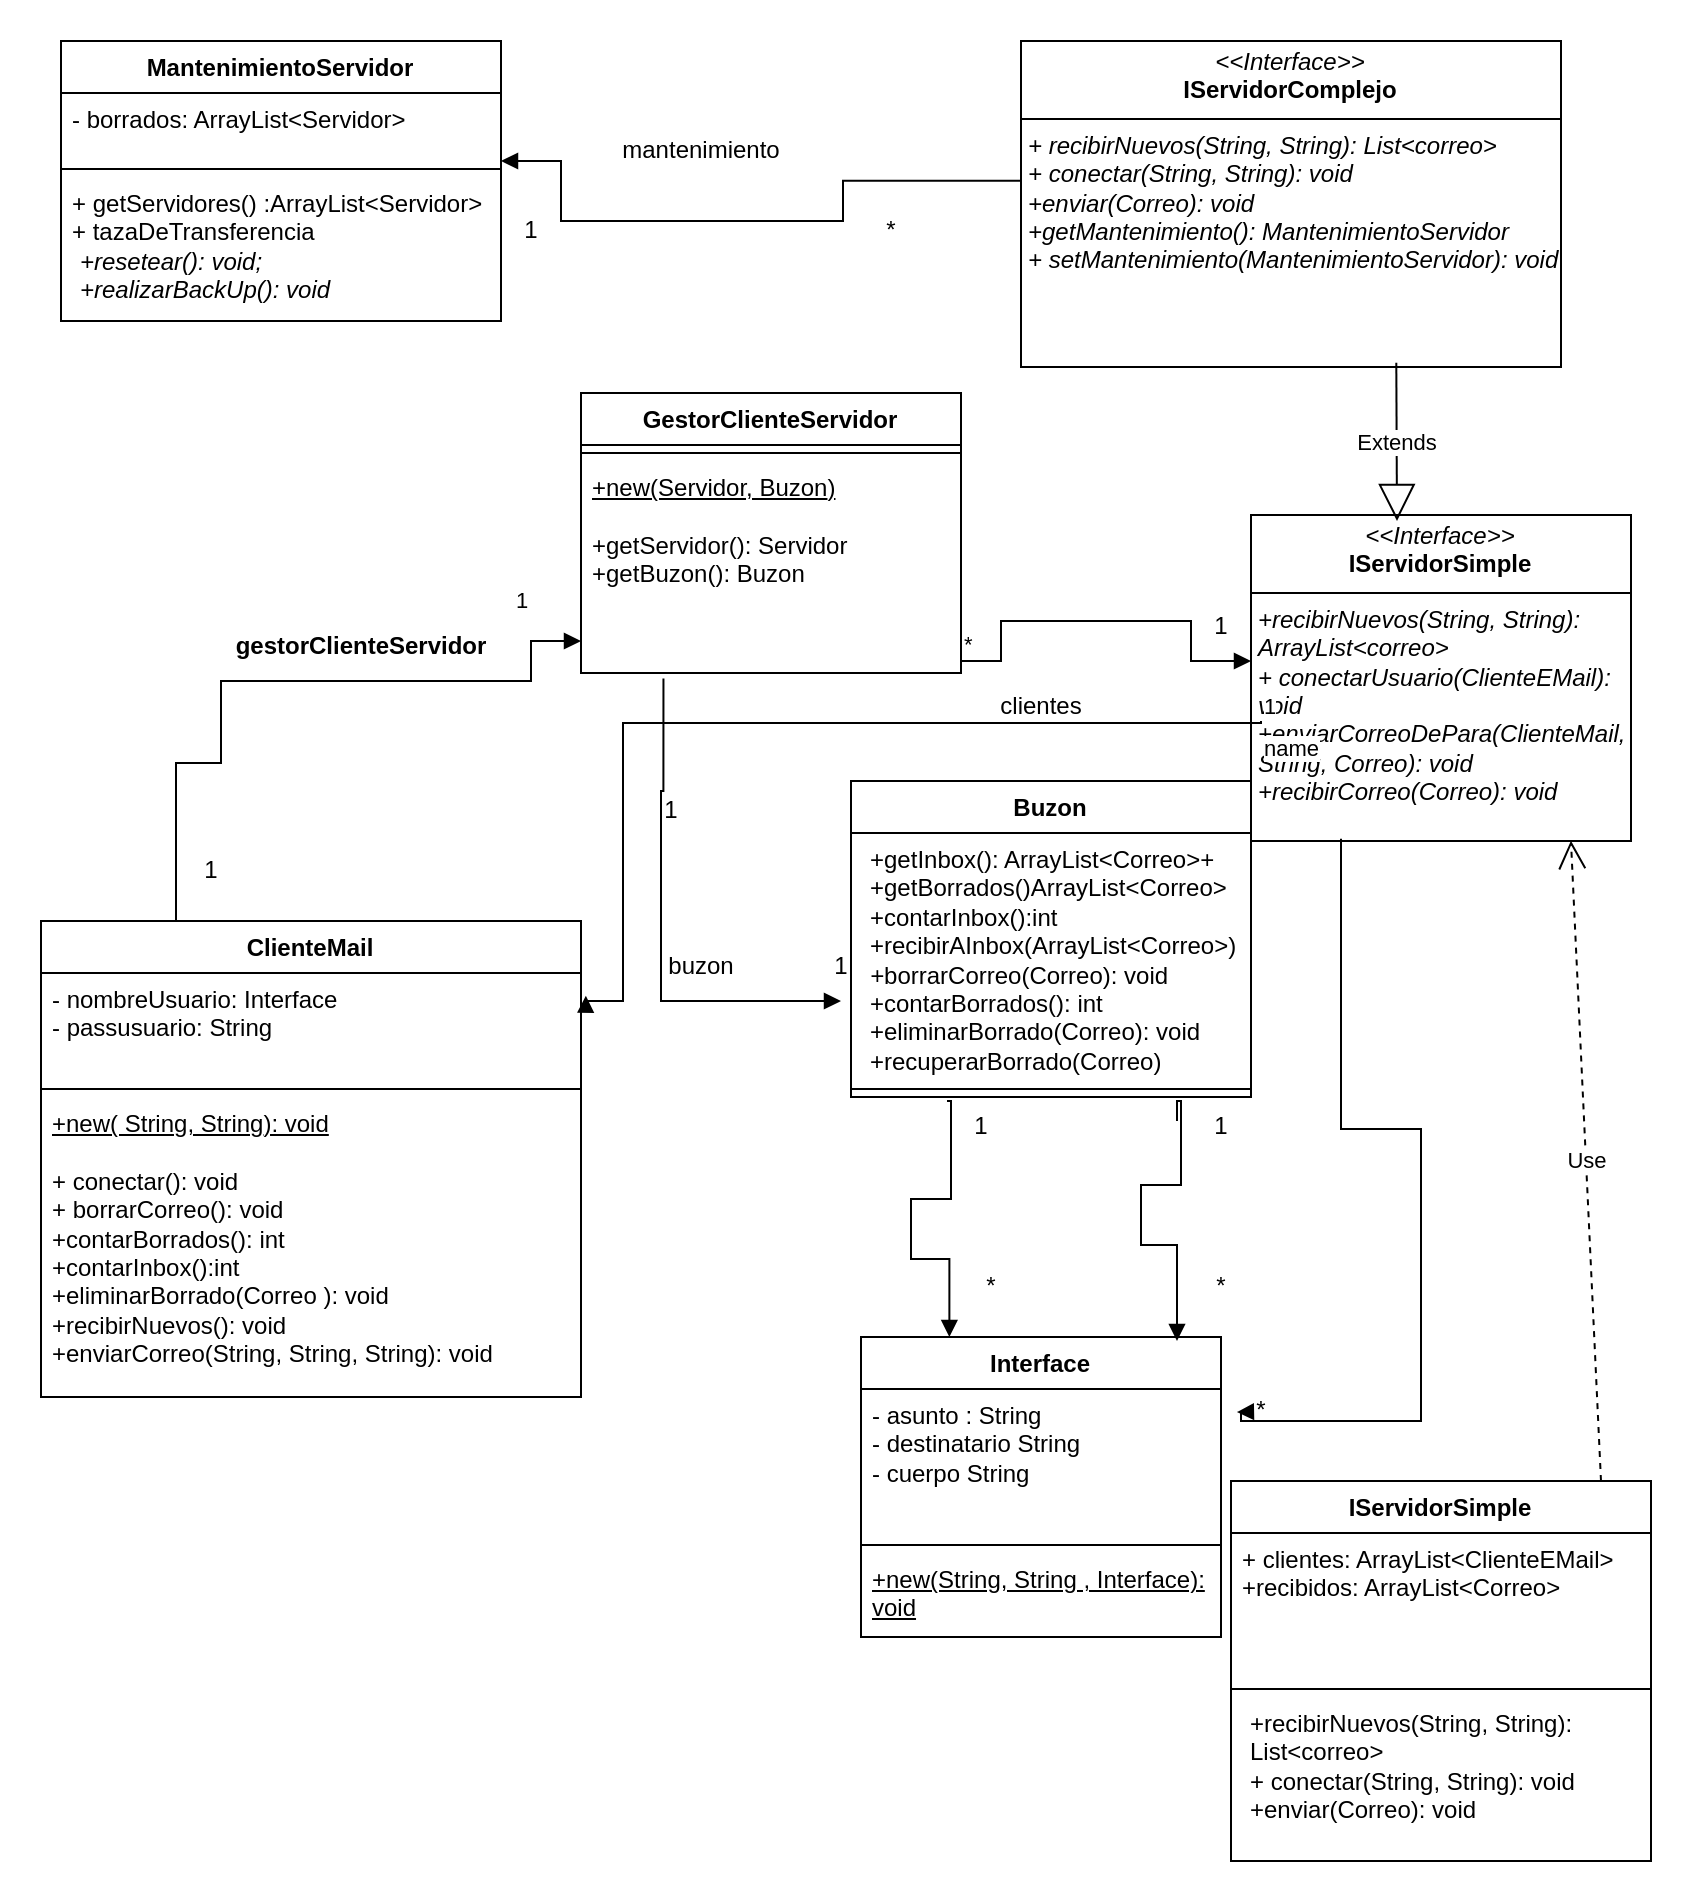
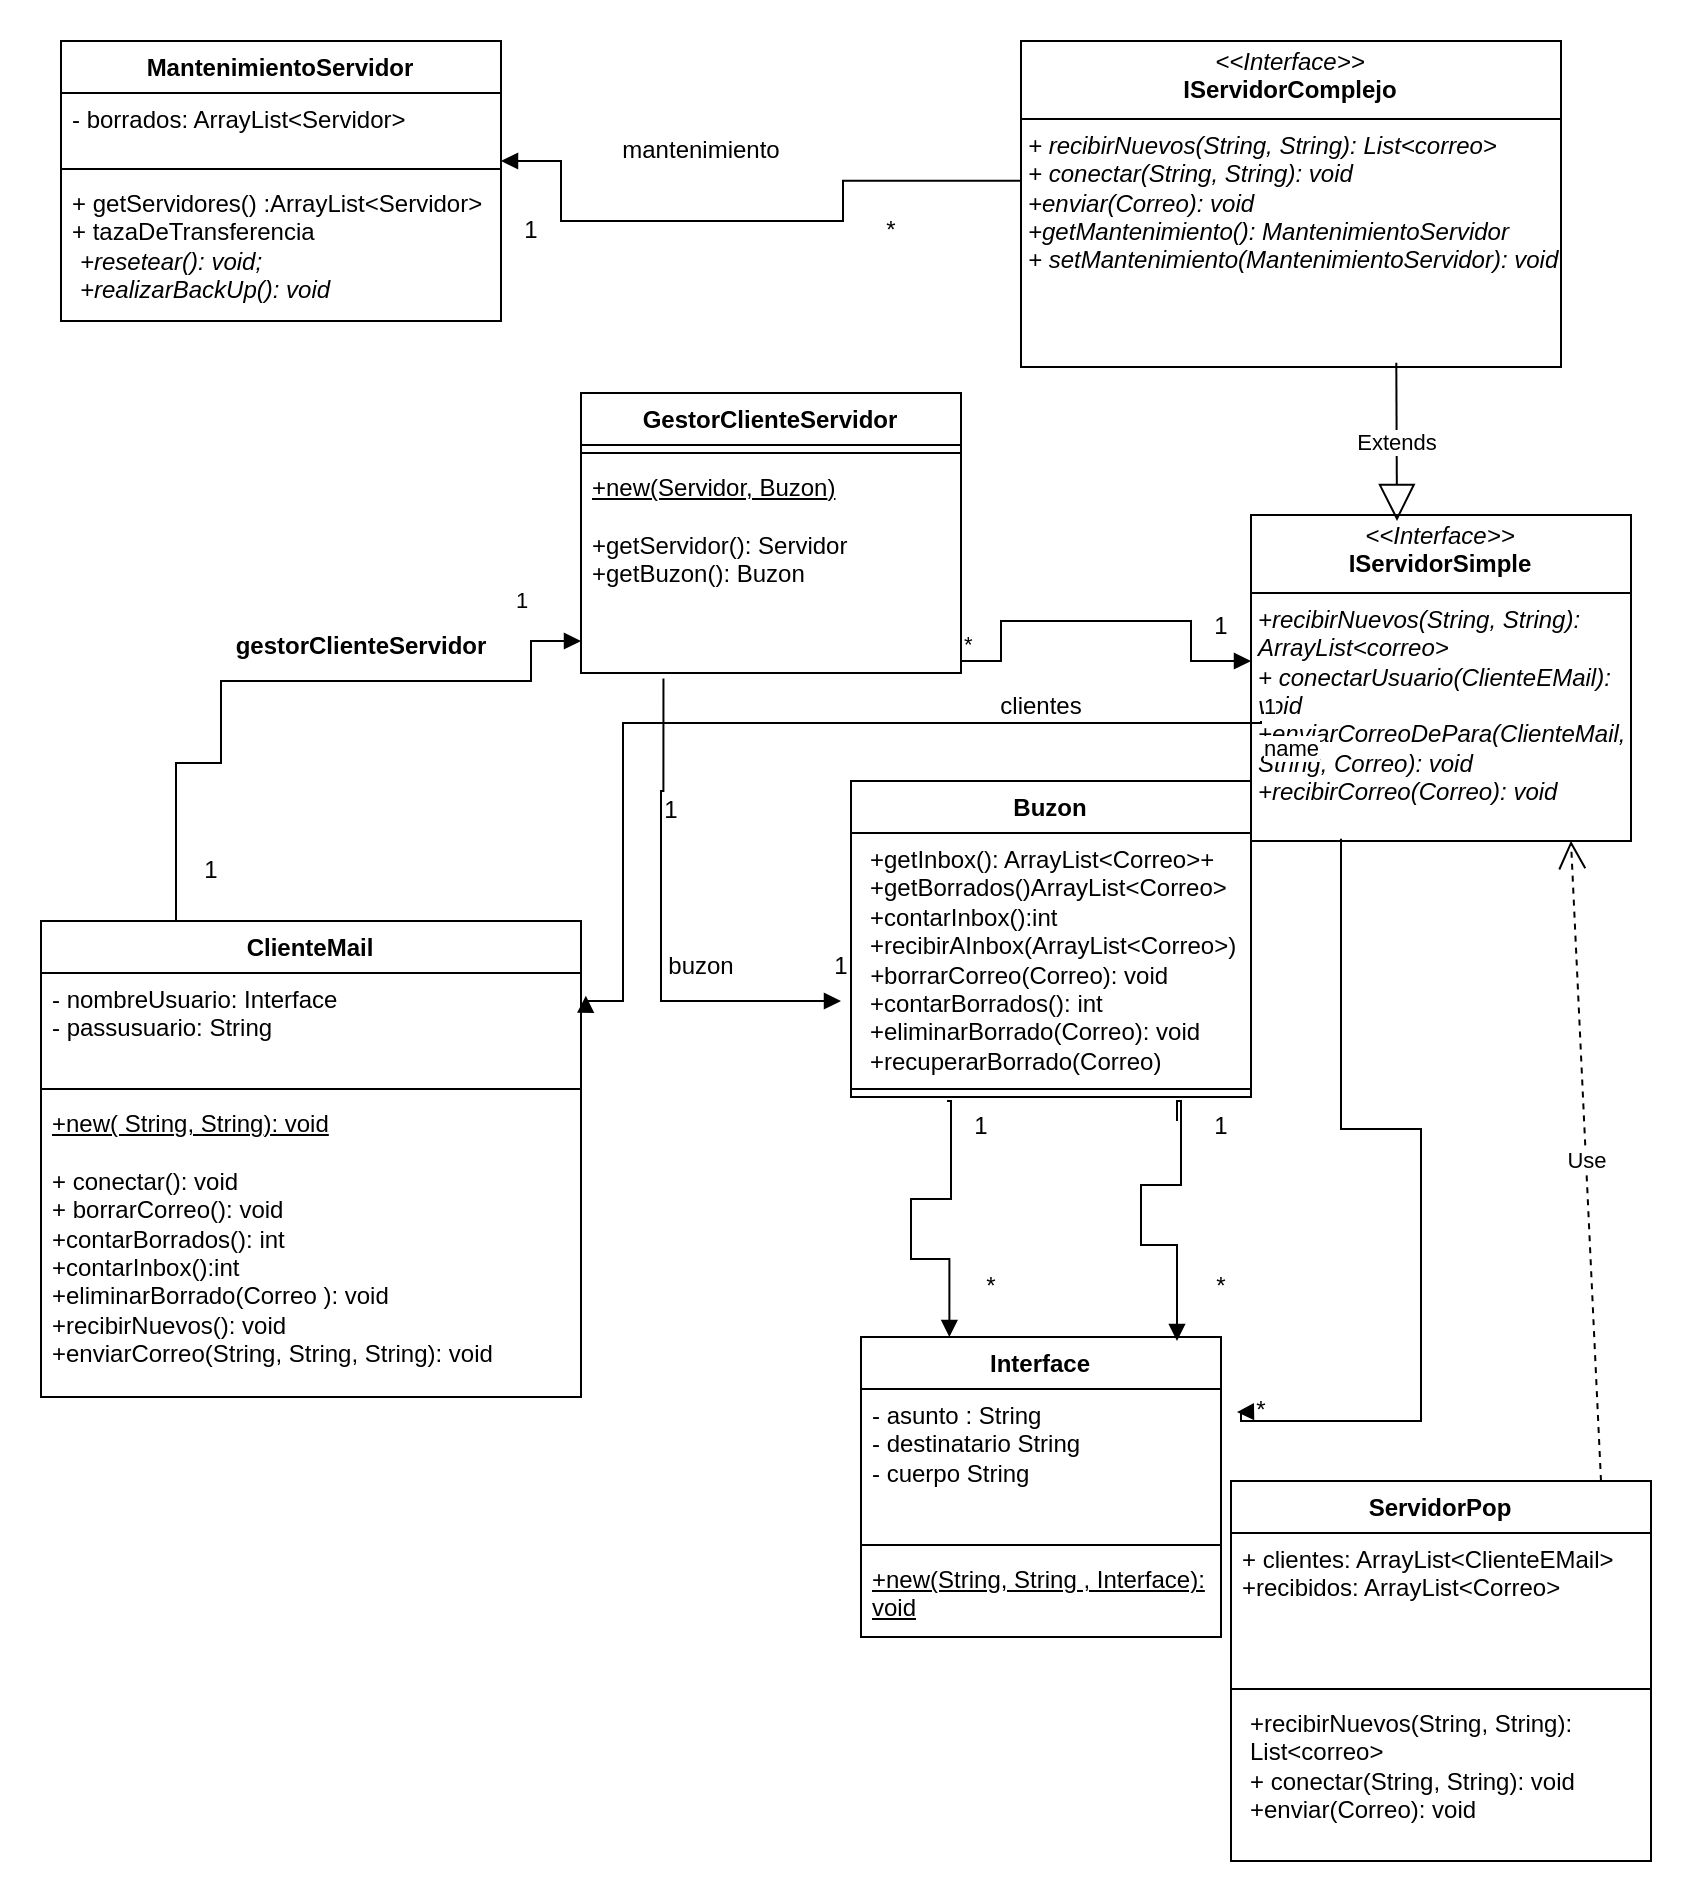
node "IServidorSimple": label "IServidorSimple" -> "ServidorPop"
